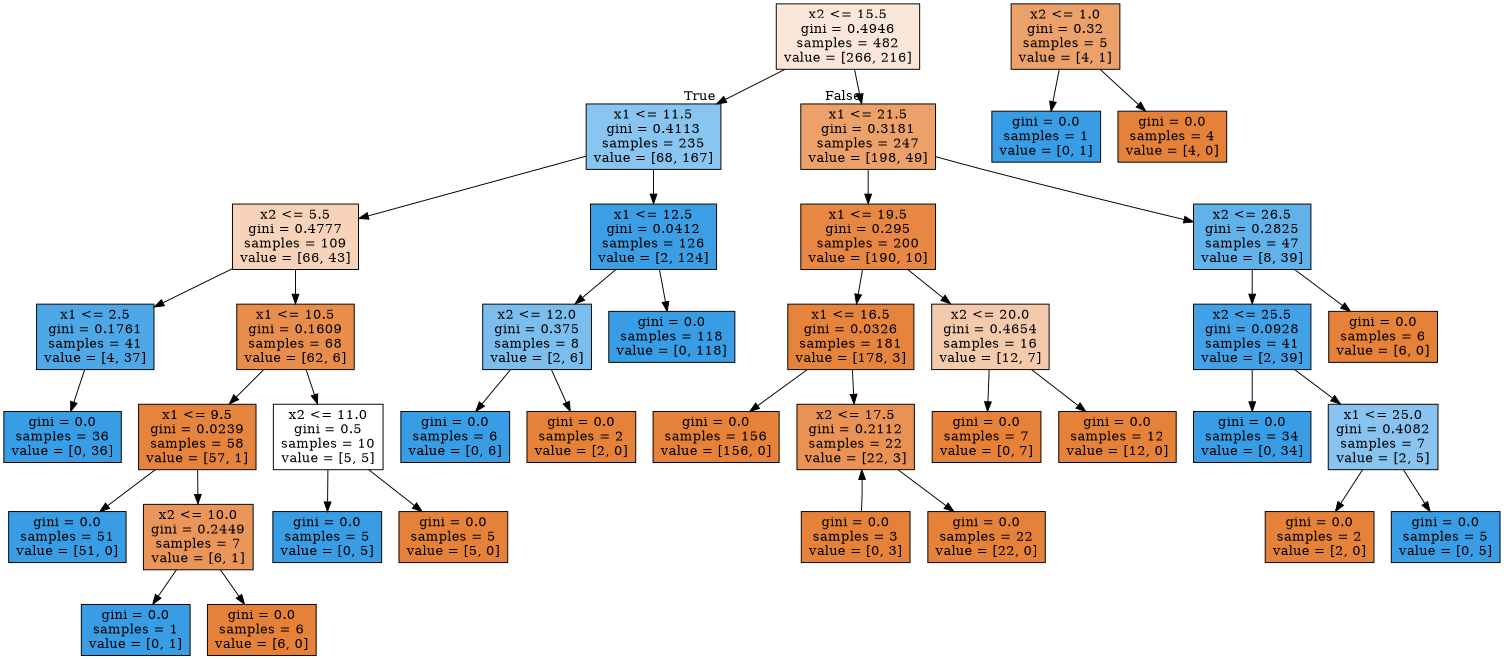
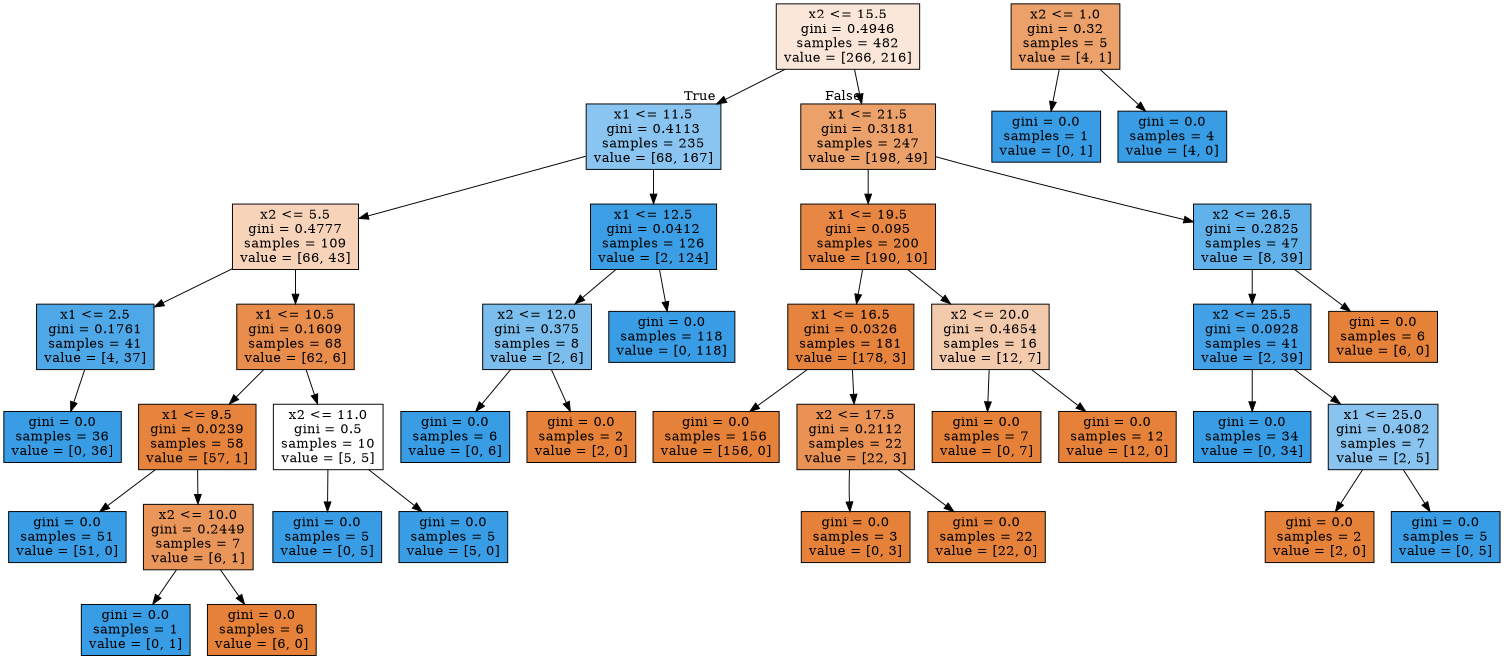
node "gini = 0.0 samples = 4 value = [4, 0]": fillcolor #e58139ff -> #399de5ff
node "x1 <= 19.5 gini = 0.295 samples = 200 value = [190, 10]": label "x1 <= 19.5 gini = 0.295 samples = 200 value = [190, 10]" -> "x1 <= 19.5 gini = 0.095 samples = 200 value = [190, 10]"
edge "gini = 0.0 samples = 3 value = [0, 3]" -> "x2 <= 17.5 gini = 0.2112 samples = 22 value = [22, 3]": reversed
node "gini = 0.0 samples = 5 value = [5, 0]": fillcolor #e58139ff -> #399de5ff
